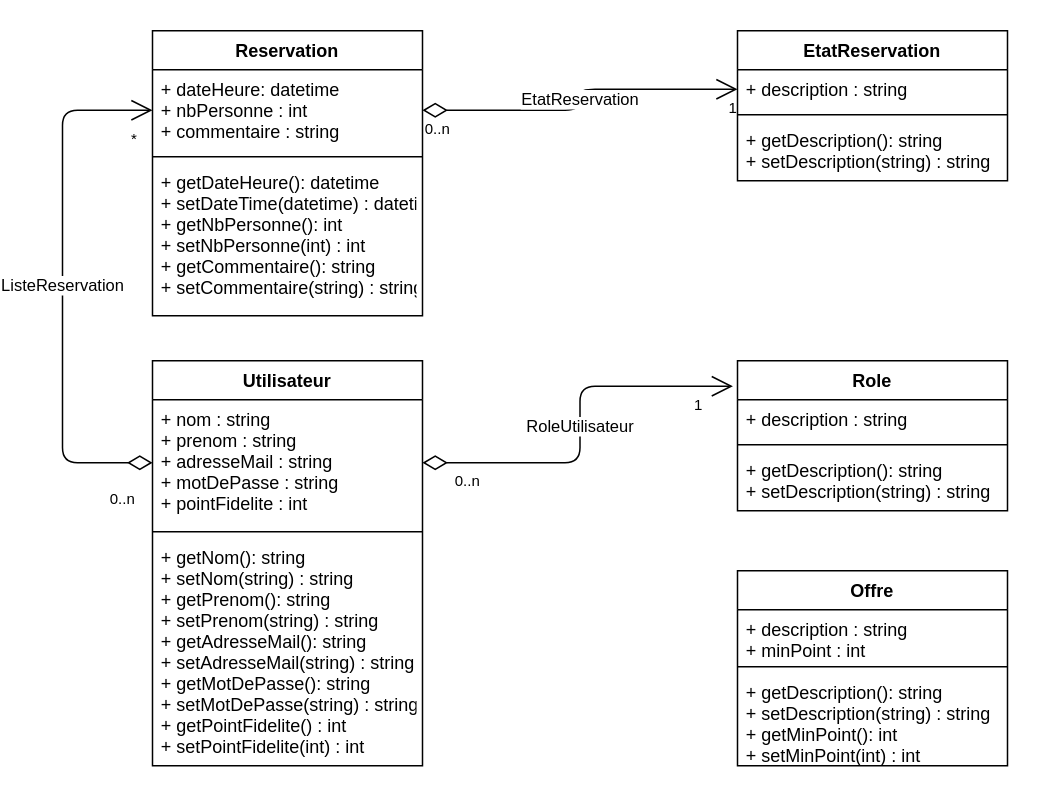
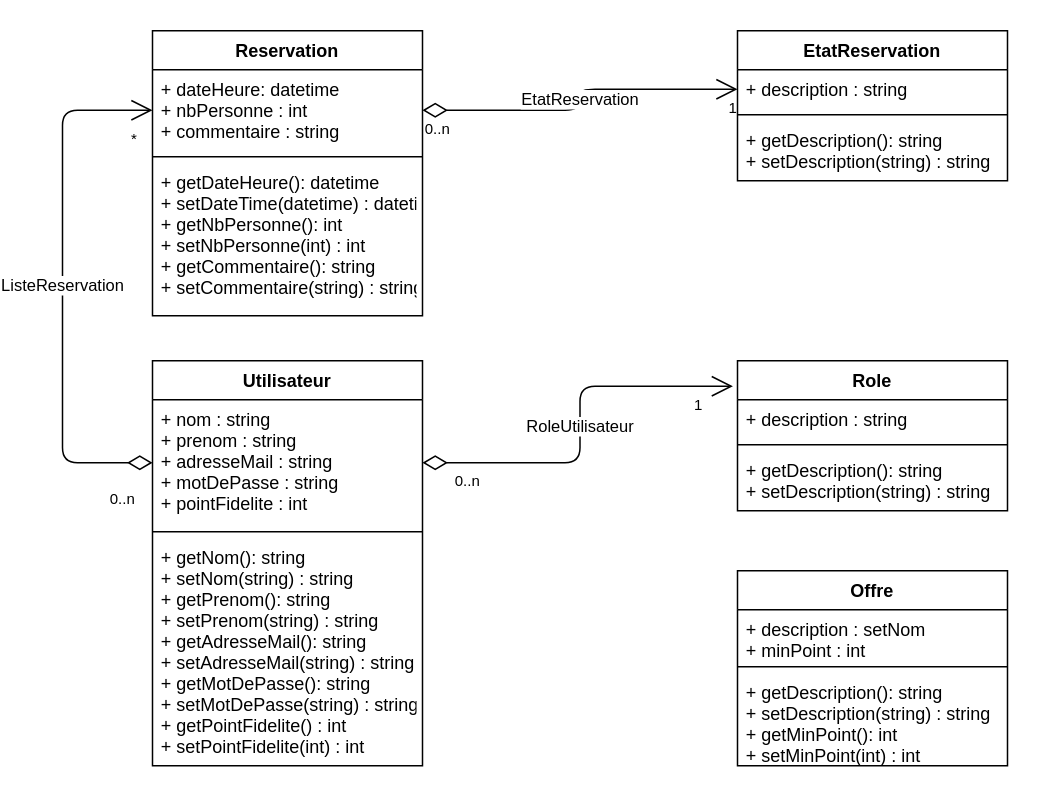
node "+ description : string + minPoint : int": label "+ description : string + minPoint : int" -> "+ description : setNom + minPoint : int"
